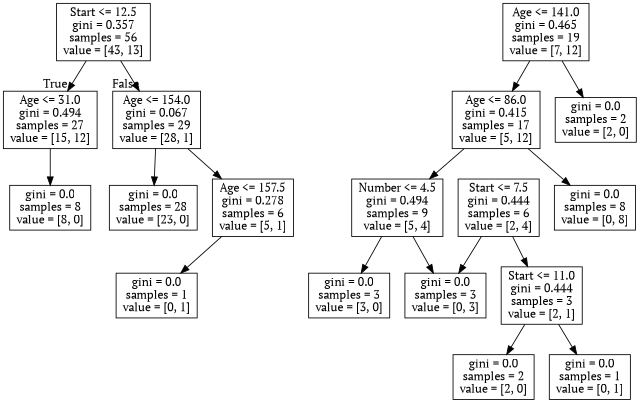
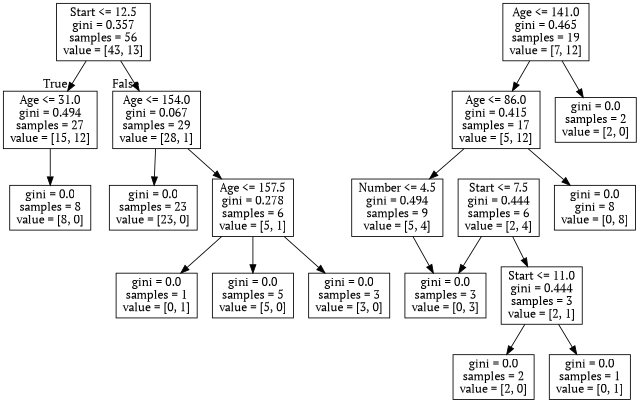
node "gini = 0.0 samples = 28 value = [23, 0]": label "gini = 0.0 samples = 28 value = [23, 0]" -> "gini = 0.0 samples = 23 value = [23, 0]"
node "gini = 0.0 samples = 8 value = [0, 8]": label "gini = 0.0 samples = 8 value = [0, 8]" -> "gini = 0.0 gini = 8 value = [0, 8]"
edge "Number <= 4.5 gini = 0.494 samples = 9 value = [5, 4]" -> "gini = 0.0 samples = 3 value = [3, 0]": now "Age <= 157.5 gini = 0.278 samples = 6 value = [5, 1]" -> "gini = 0.0 samples = 3 value = [3, 0]"
node "gini = 0.0 samples = 5 value = [5, 0]": added
